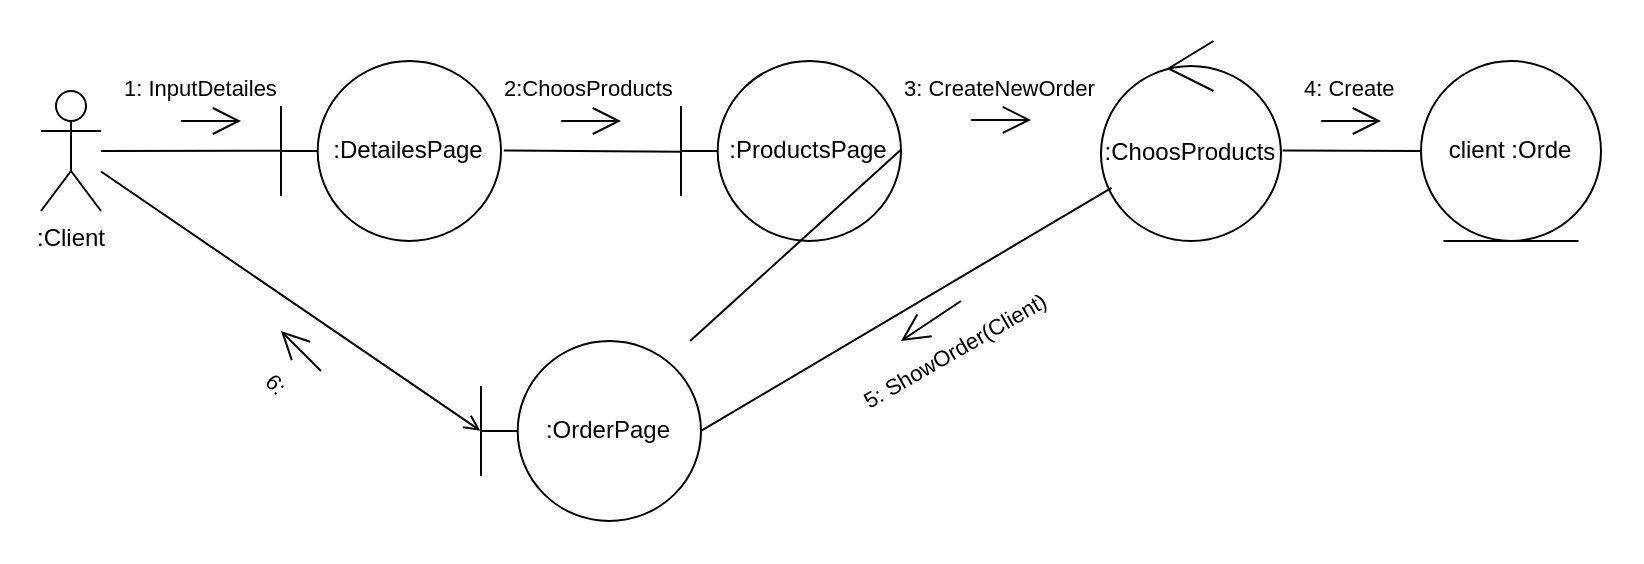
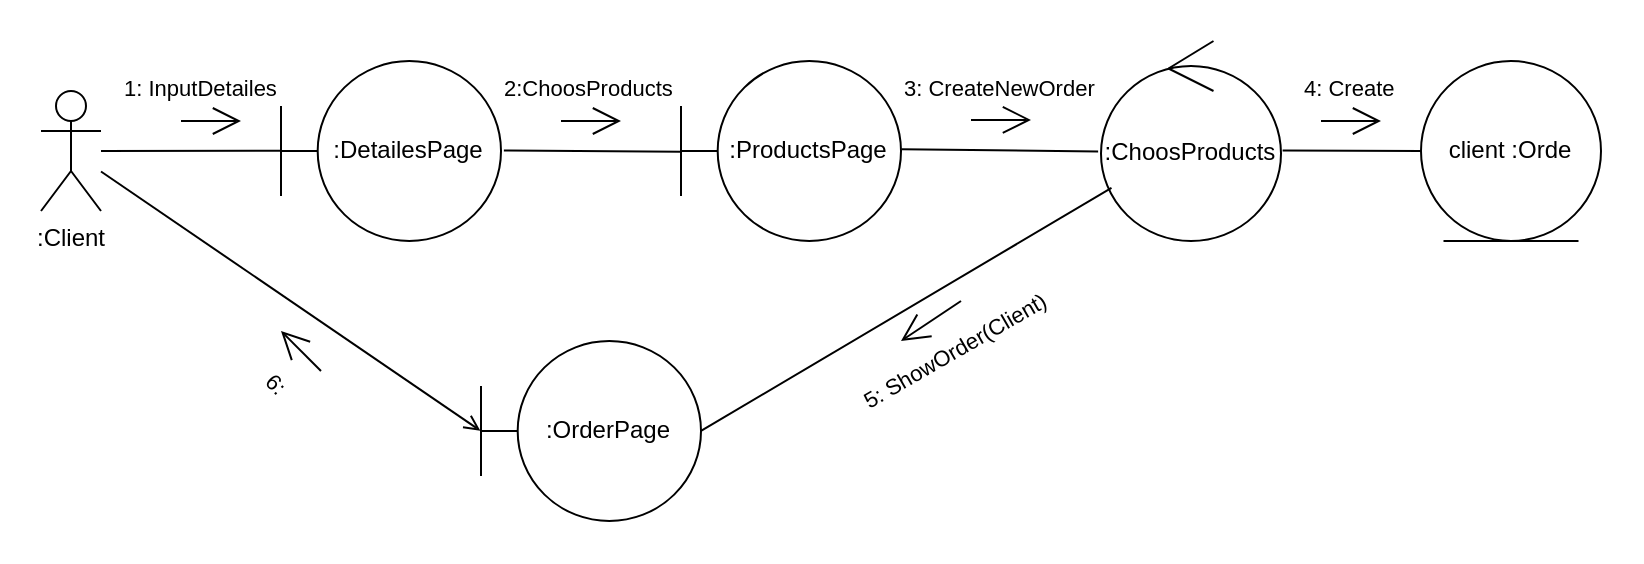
edge ":ProductsPage" -- ":OrderPage": now ":ProductsPage" -- ":ChoosProducts"
